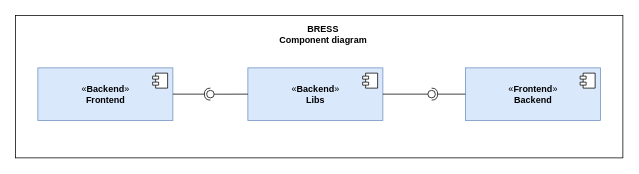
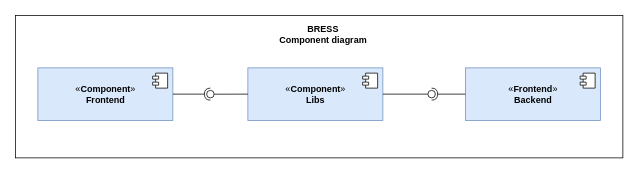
node "«Backend» Frontend": label "«Backend» Frontend" -> "«Component» Frontend"
node "«Backend» Libs": label "«Backend» Libs" -> "«Component» Libs"
